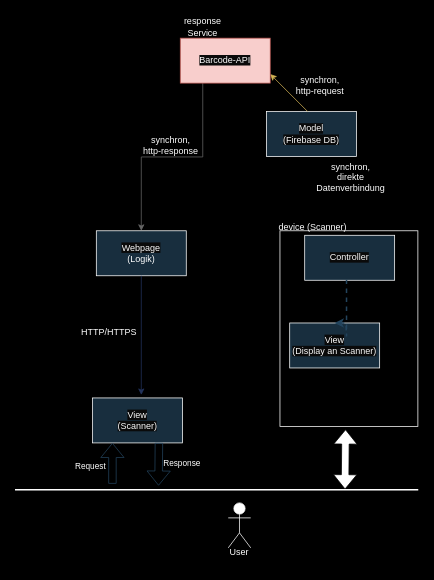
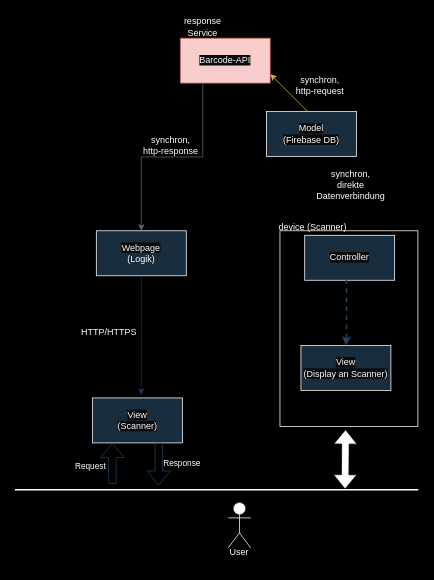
node "synchron, direkte Datenverbindung": moved (351, 177) -> (351, 185)
node "View (Display an Scanner)": moved (335, 345) -> (346, 368)
